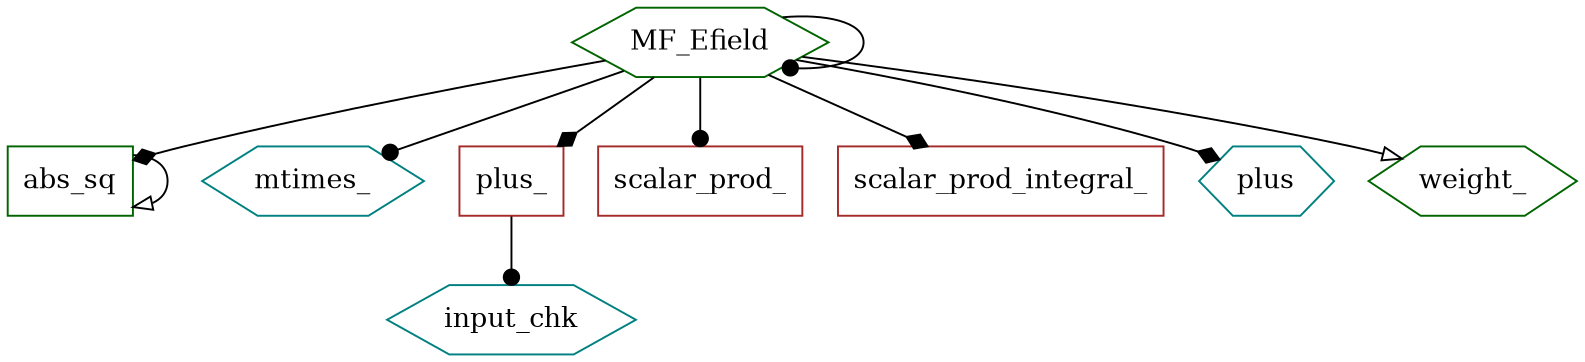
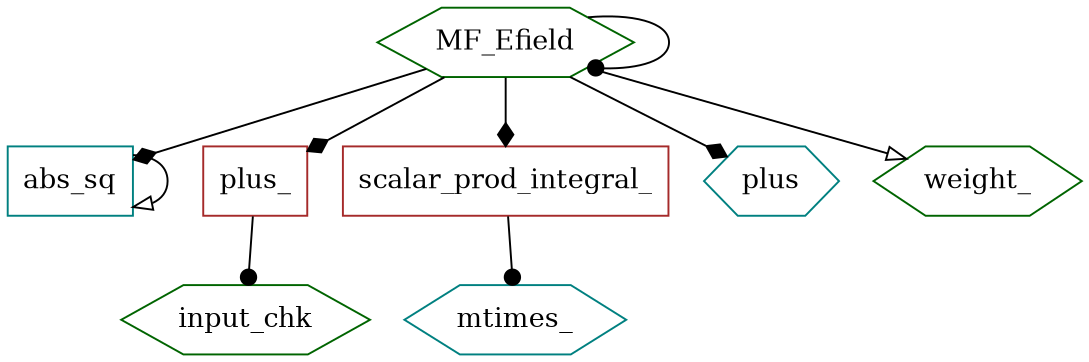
edge "MF_Efield" -> "mtimes_": now "scalar_prod_integral_" -> "mtimes_"
node "abs_sq": color darkgreen -> teal
node "scalar_prod_": removed
node "input_chk": color teal -> darkgreen
